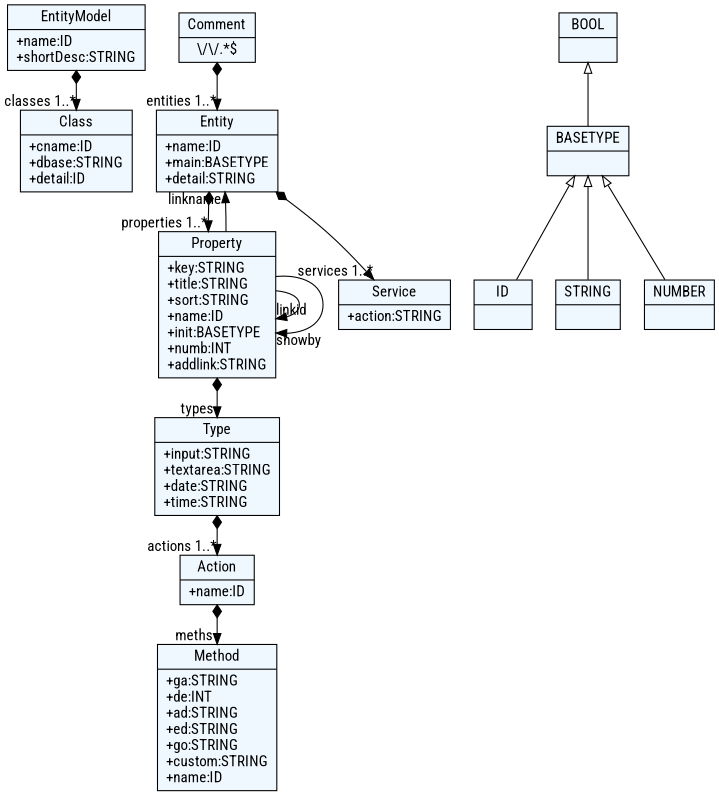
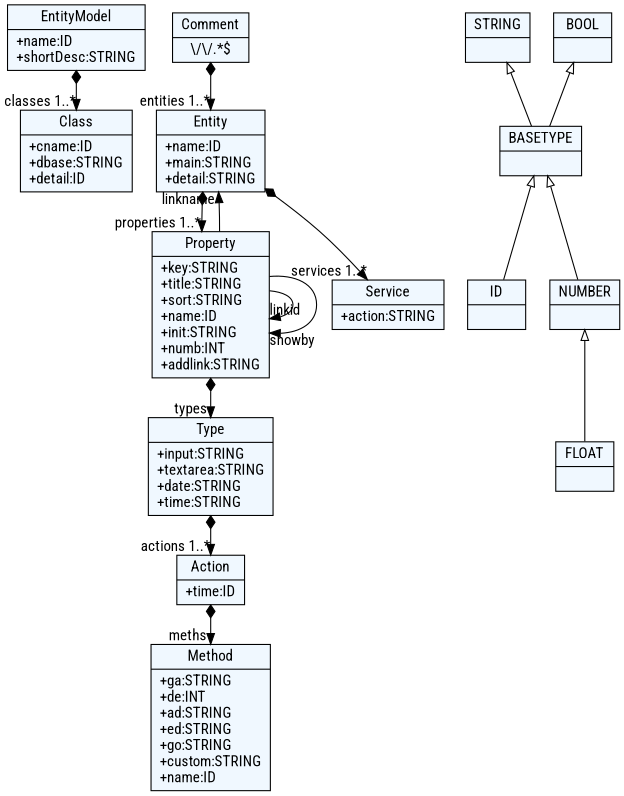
node "Entity": text "+main:BASETYPE" -> "+main:STRING"
edge "STRING" -> "BASETYPE": reversed
node "Property": text "+init:BASETYPE" -> "+init:STRING"
node "FLOAT": added
node "Action": text "+name:ID" -> "+time:ID"
